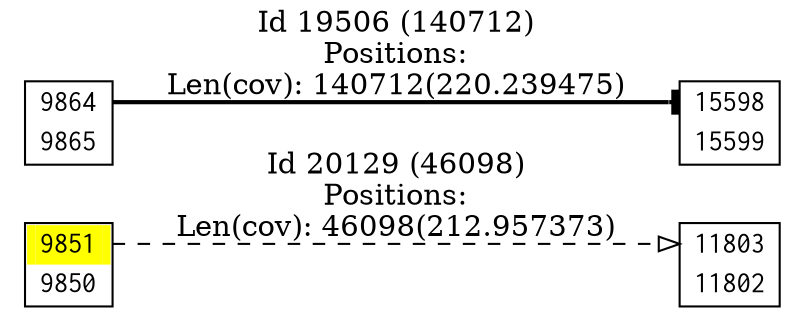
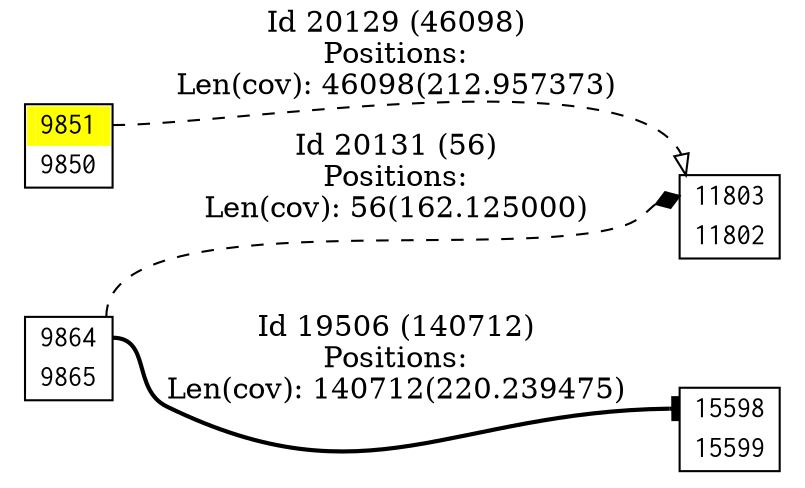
edge "9864" -> "11803": added, label "Id 20131 (56) Positions: Len(cov): 56(162.125000)"
